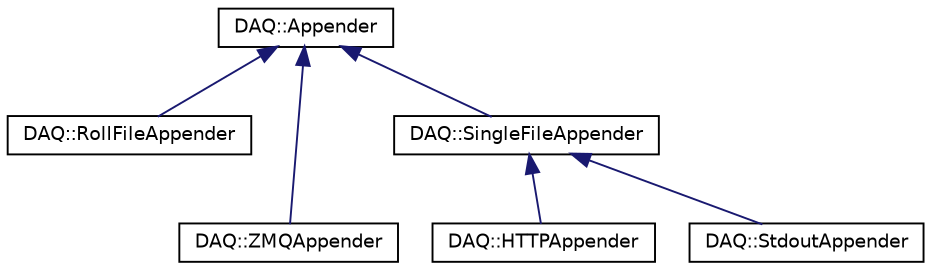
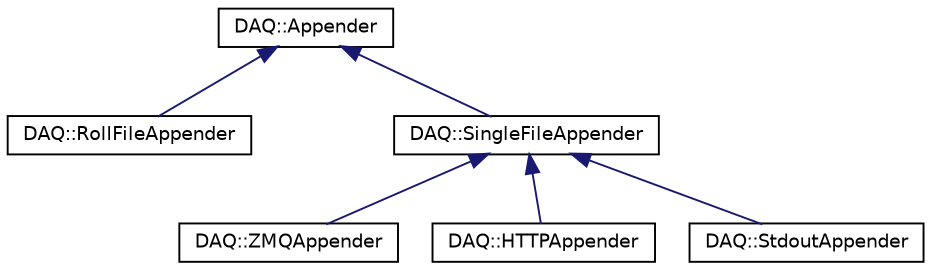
edge "DAQ::ZMQAppender" -> "DAQ::Appender": now "DAQ::ZMQAppender" -> "DAQ::SingleFileAppender"
